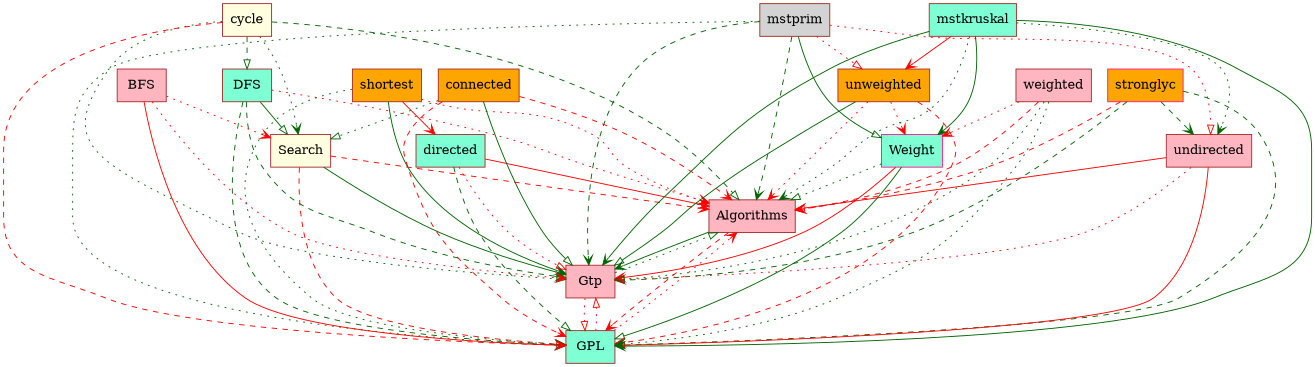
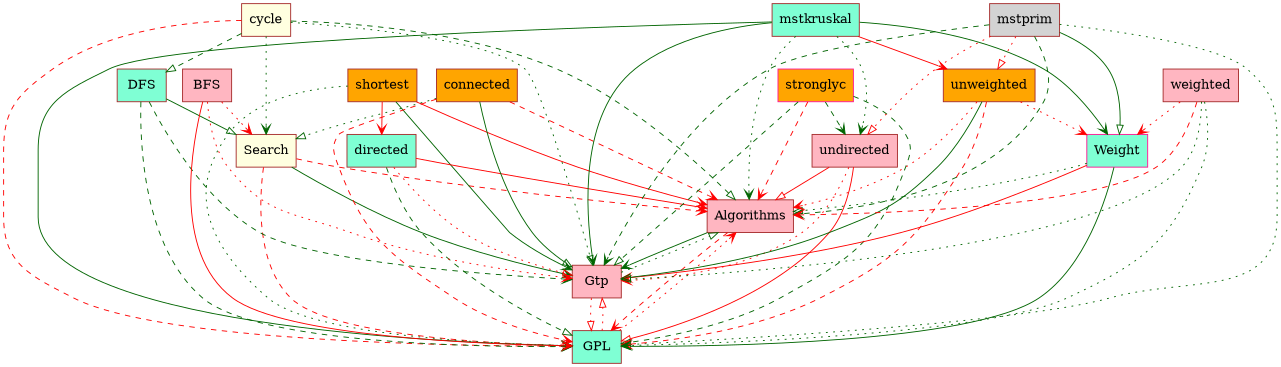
edge "shortest" -> "Algorithms": style dotted -> solid
edge "DFS" -> "Algorithms": removed
